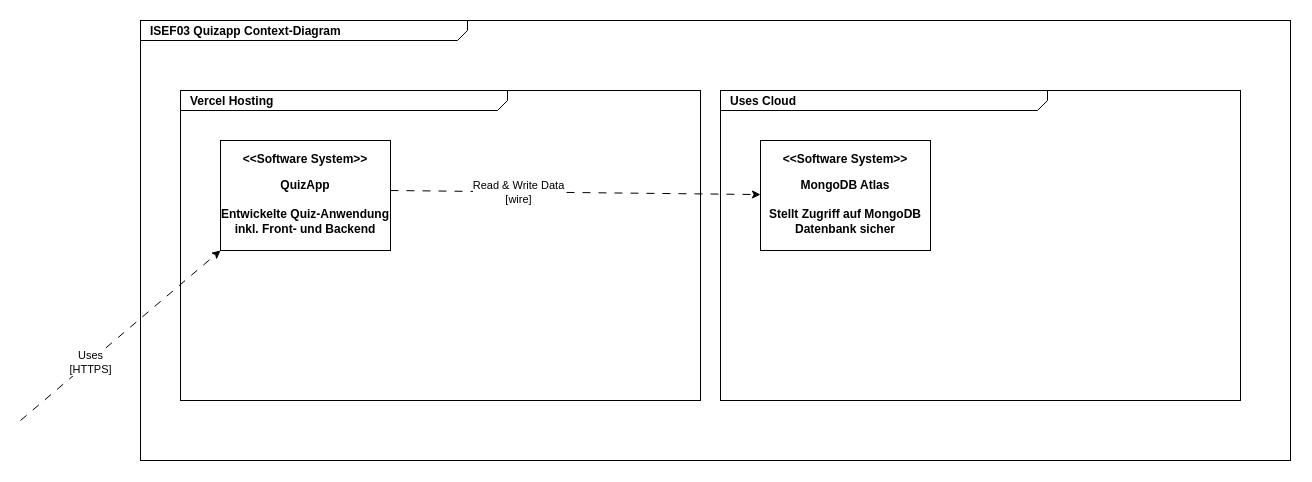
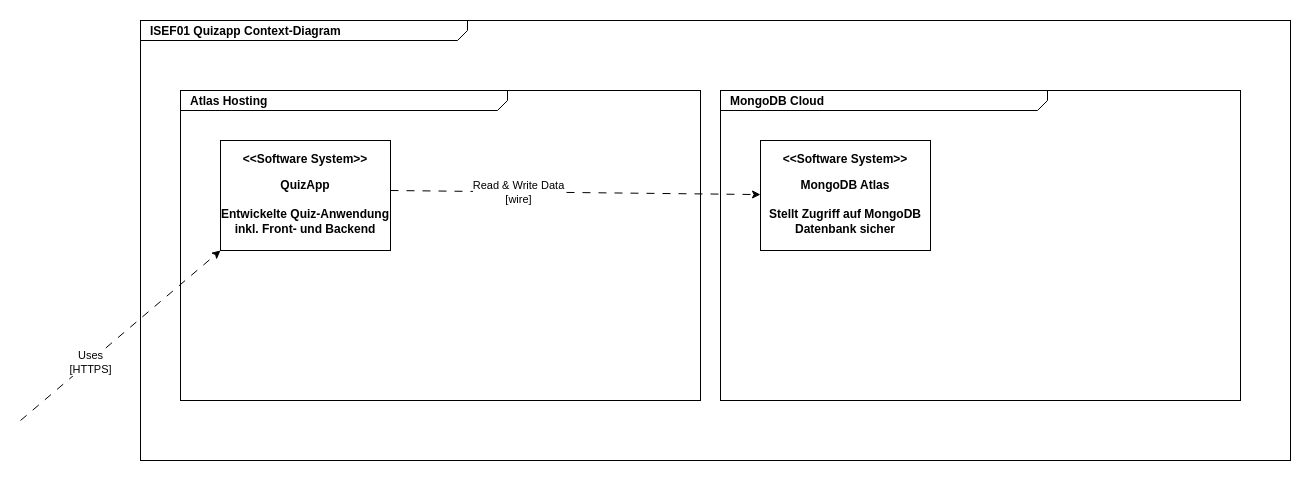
node "ISEF03 Quizapp Context-Diagram": label "ISEF03 Quizapp Context-Diagram" -> "ISEF01 Quizapp Context-Diagram"
node "Vercel Hosting": label "Vercel Hosting" -> "Atlas Hosting"
node "Uses Cloud": label "Uses Cloud" -> "MongoDB Cloud"
